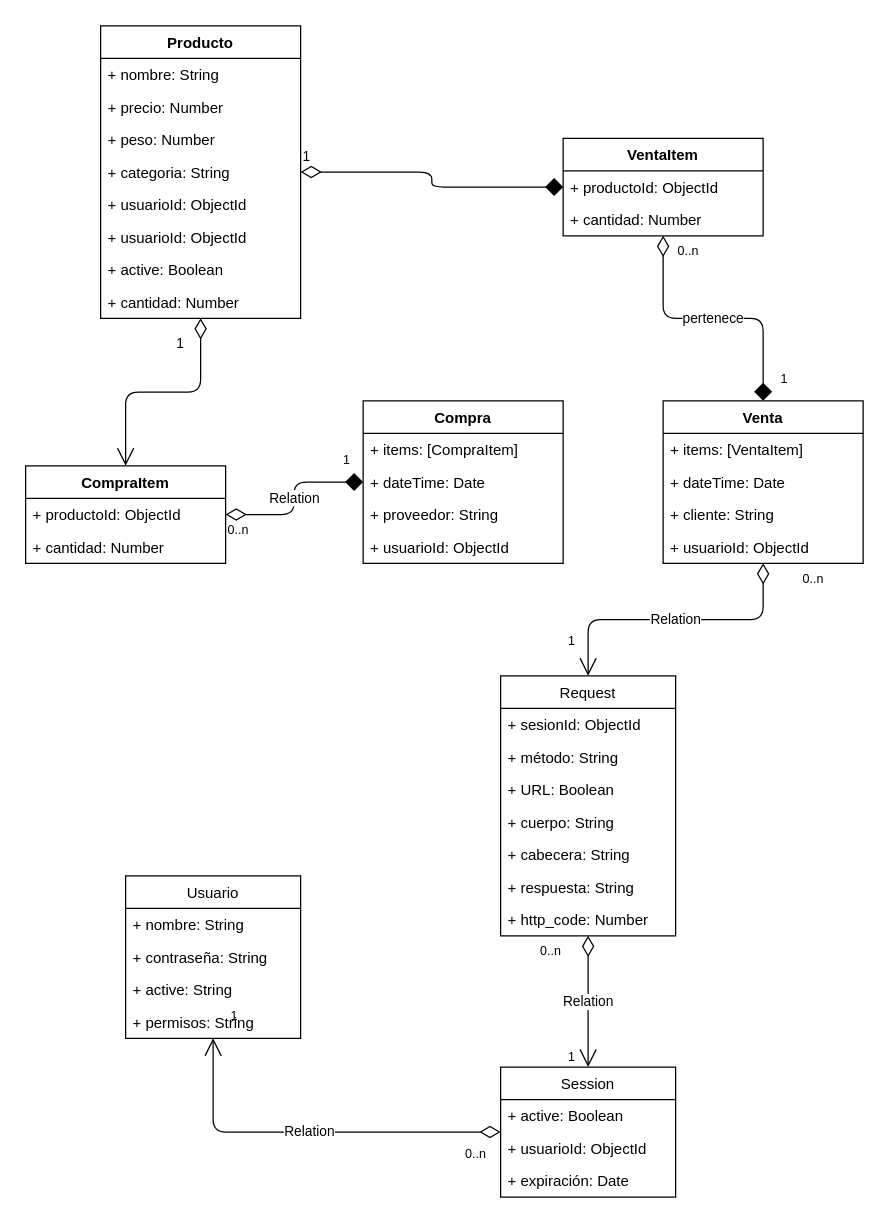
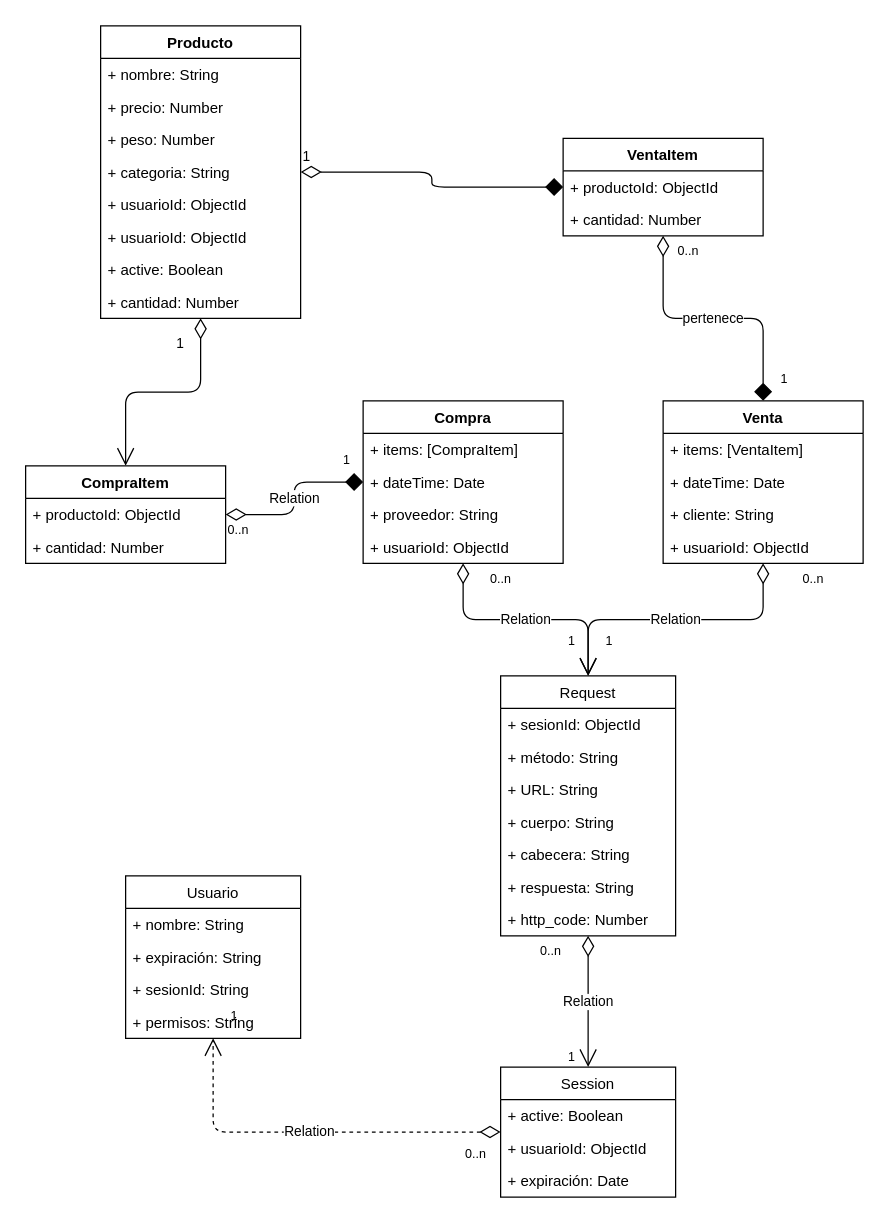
edge "Compra" -- "Request": added, labels "0..n", "Relation", "1"
node "+ URL: Boolean": label "+ URL: Boolean" -> "+ URL: String"
node "+ contraseña: String": label "+ contraseña: String" -> "+ expiración: String"
node "+ active: String": label "+ active: String" -> "+ sesionId: String"
edge "Usuario" -- "Session": style solid -> dashed
